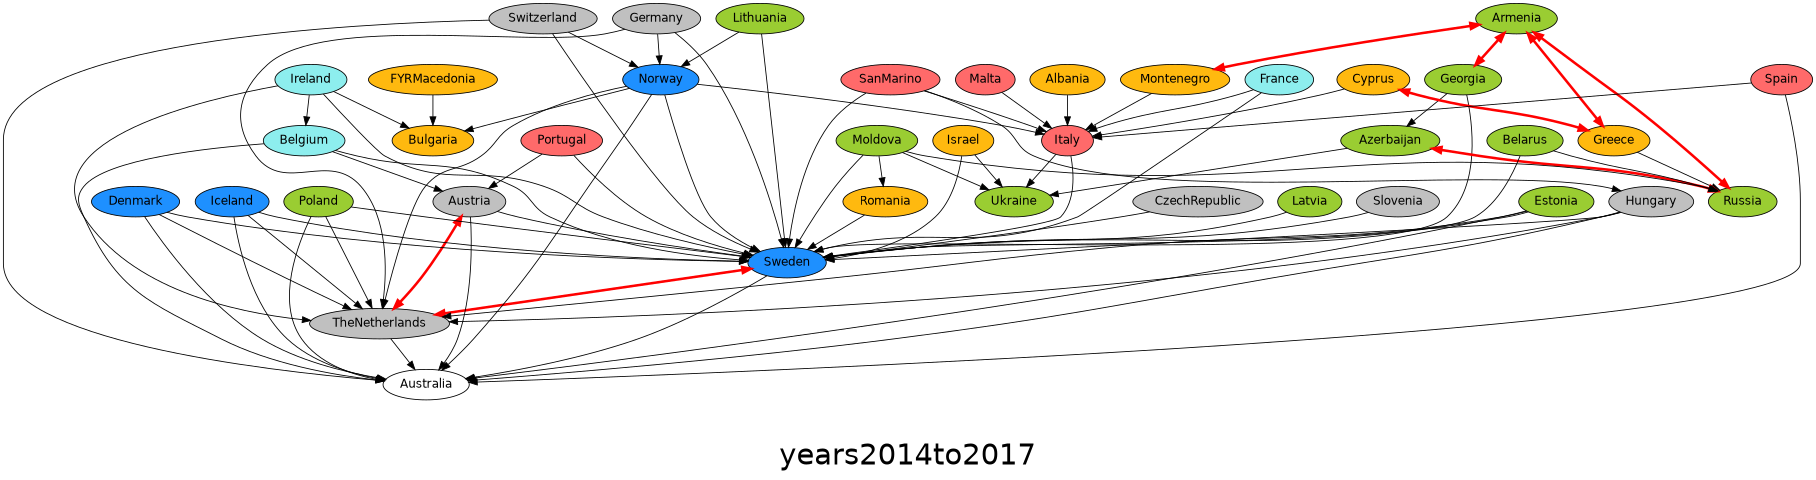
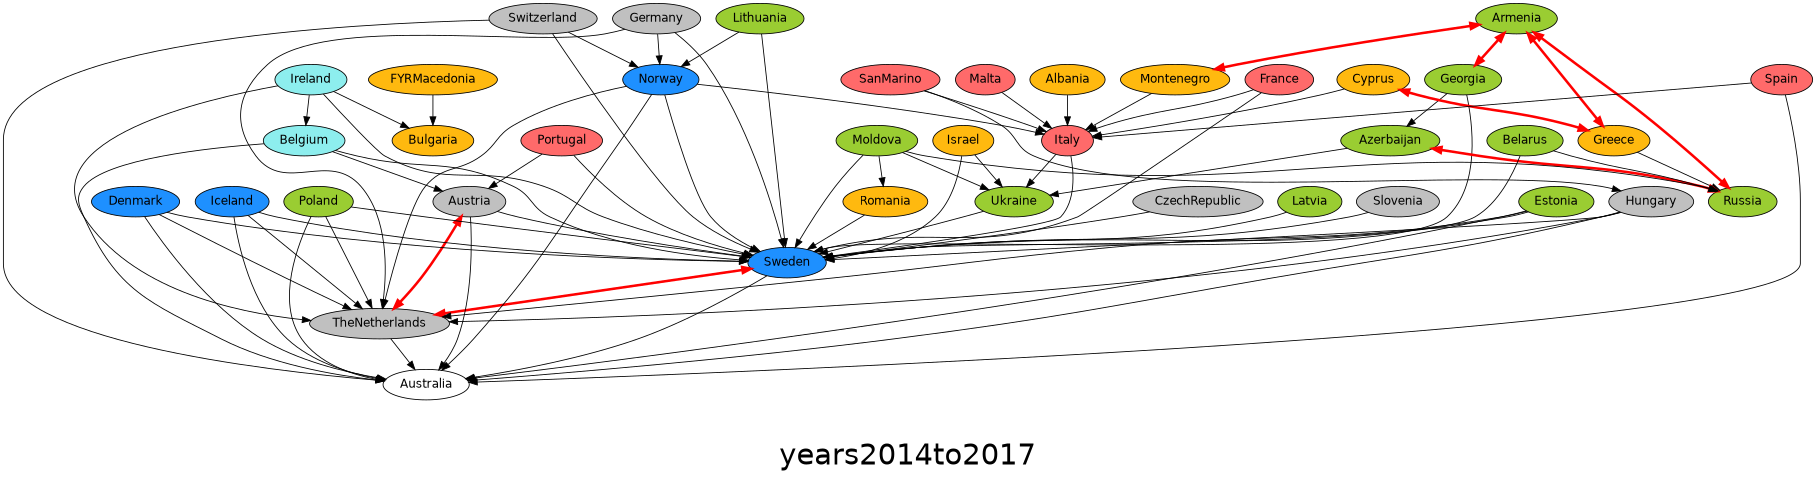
node "France": fillcolor darkslategray2 -> indianred1
edge "Norway" -> "Bulgaria": removed
edge "SanMarino" -> "Sweden": now "Ukraine" -> "Sweden"
